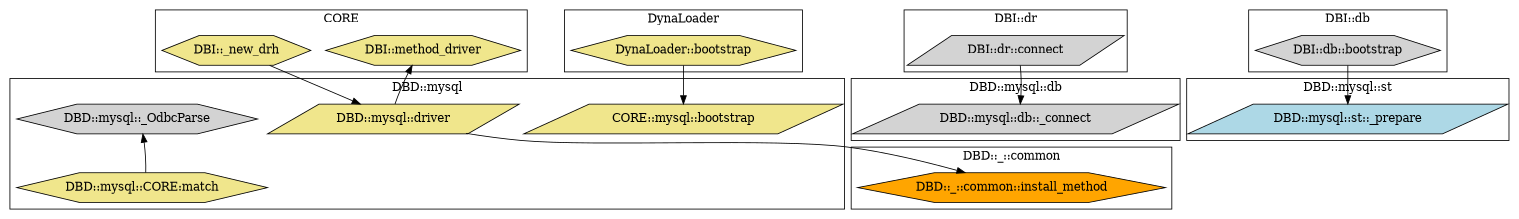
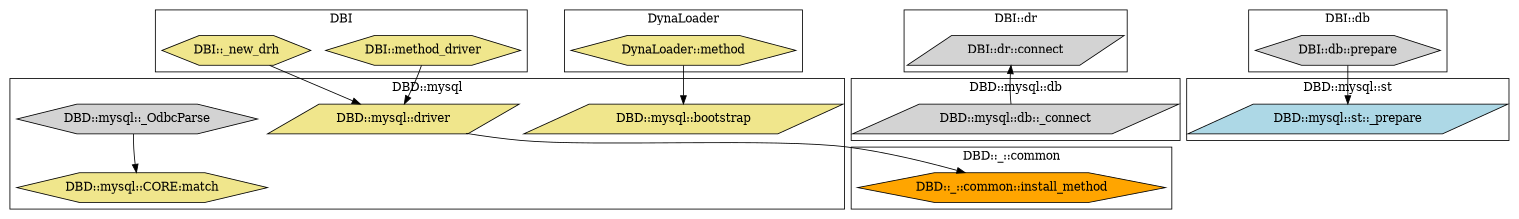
cluster "CORE": label "CORE" -> "DBI"
node "DynaLoader::bootstrap": label "DynaLoader::bootstrap" -> "DynaLoader::method"
node "DBI::db::bootstrap": label "DBI::db::bootstrap" -> "DBI::db::prepare"
edge "DBI::dr::connect" -> "DBD::mysql::db::_connect": reversed
edge "DBD::mysql::driver" -> "DBI::method_driver": reversed
node "CORE::mysql::bootstrap": label "CORE::mysql::bootstrap" -> "DBD::mysql::bootstrap"
edge "DBD::mysql::CORE:match" -> "DBD::mysql::_OdbcParse": reversed
